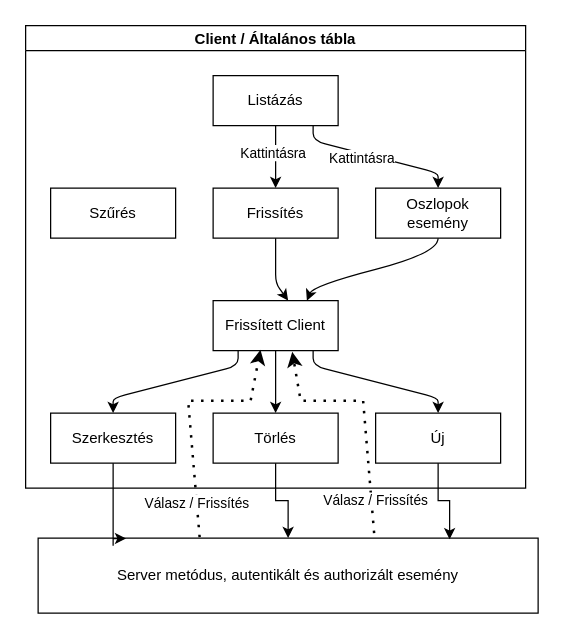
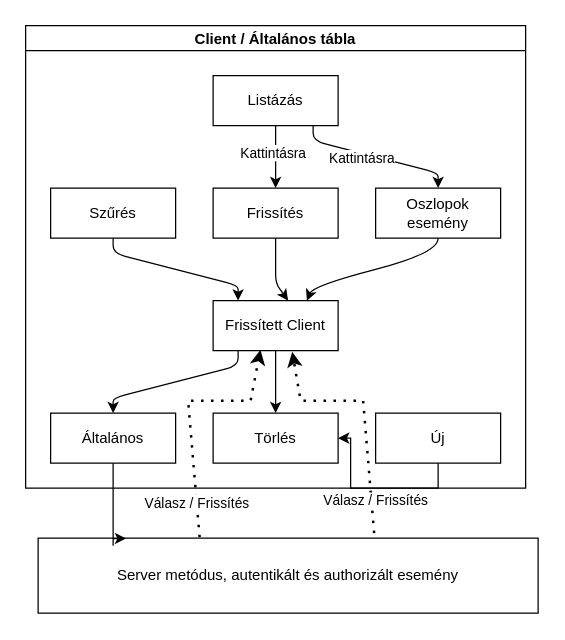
edge "Szűrés" -> "Frissített Client": added
edge "Frissített Client" -> "Új": removed
node "Szerkesztés": label "Szerkesztés" -> "Általános"
edge "Törlés" -> "Server metódus, autentikált és authorizált esemény": removed
edge "Új" -> "Server metódus, autentikált és authorizált esemény": now "Új" -> "Törlés"
